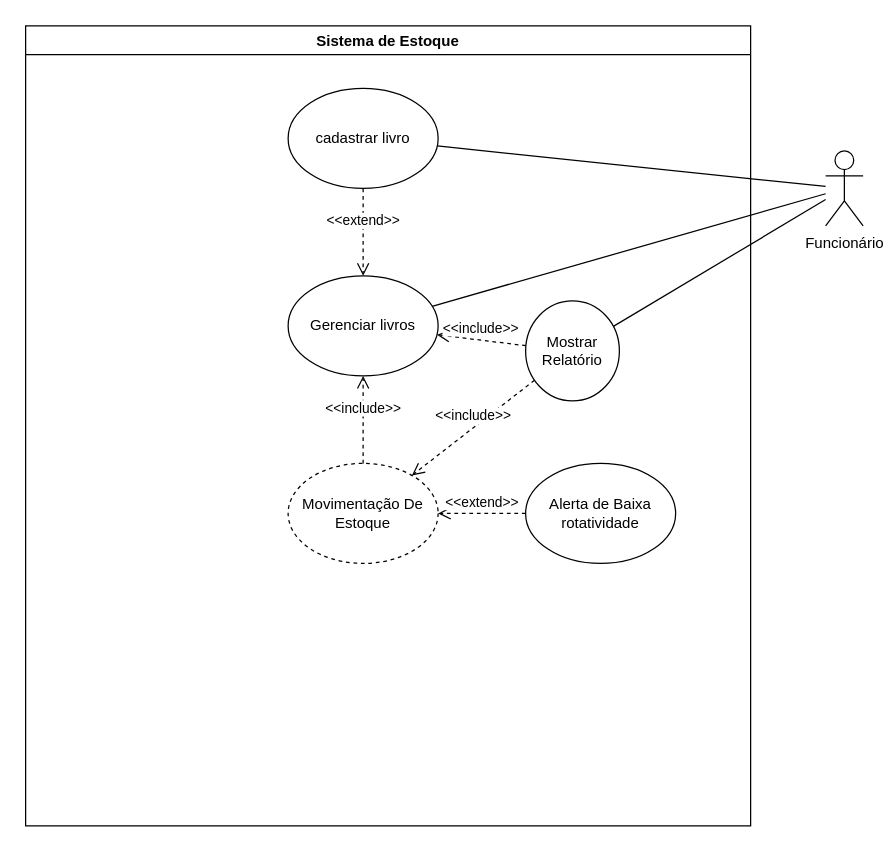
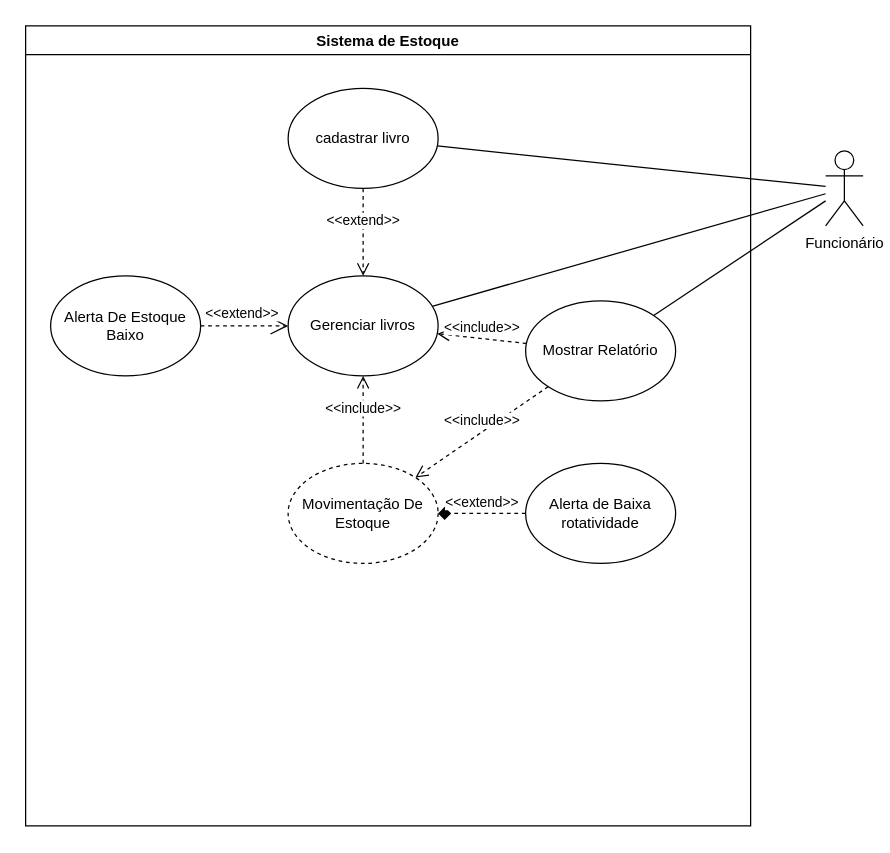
node "Alerta De Estoque Baixo": added
edge "Alerta De Estoque Baixo" -> "Gerenciar livros": added, label "<<extend>>"
node "Mostrar Relatório": size 94x100 -> 150x100
edge "Alerta de Baixa rotatividade" -> "Movimentação De Estoque": arrowhead open -> diamond
